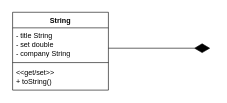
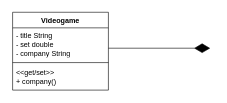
node "String": label "String" -> "Videogame"
node "<<get/set>> + toString()": label "<<get/set>> + toString()" -> "<<get/set>> + company()"
